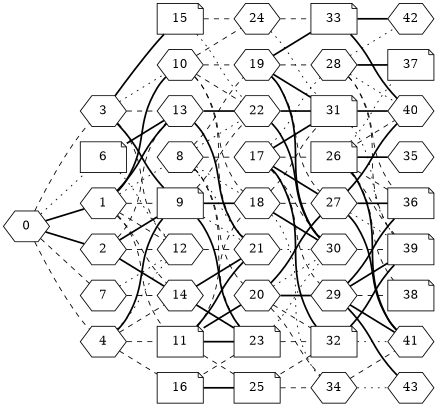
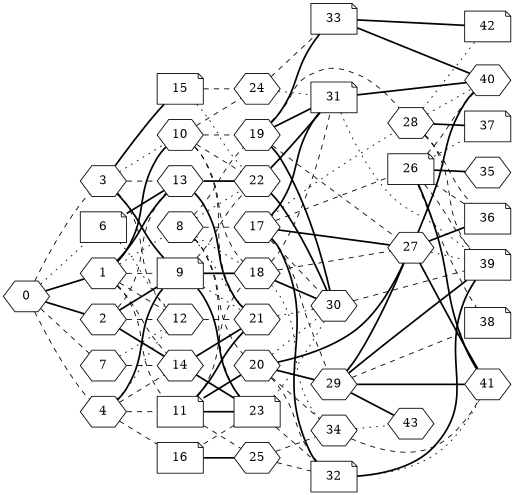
node "42": shape hexagon -> note
edge "36" -- "29": now "27" -- "29"
node "25": shape note -> hexagon
